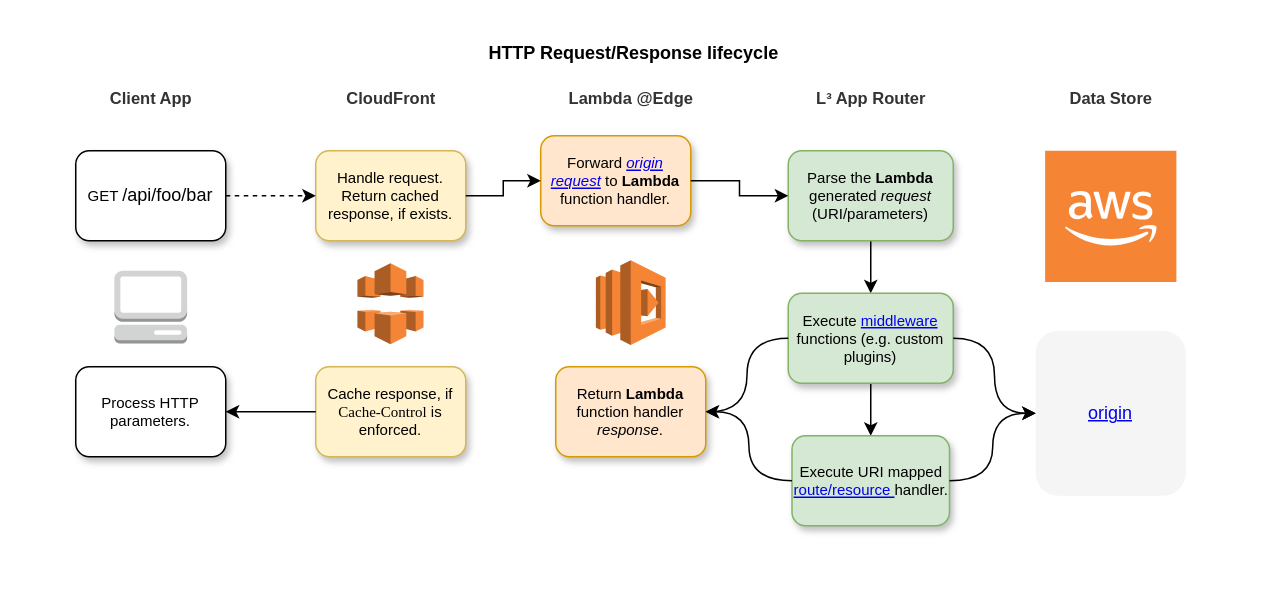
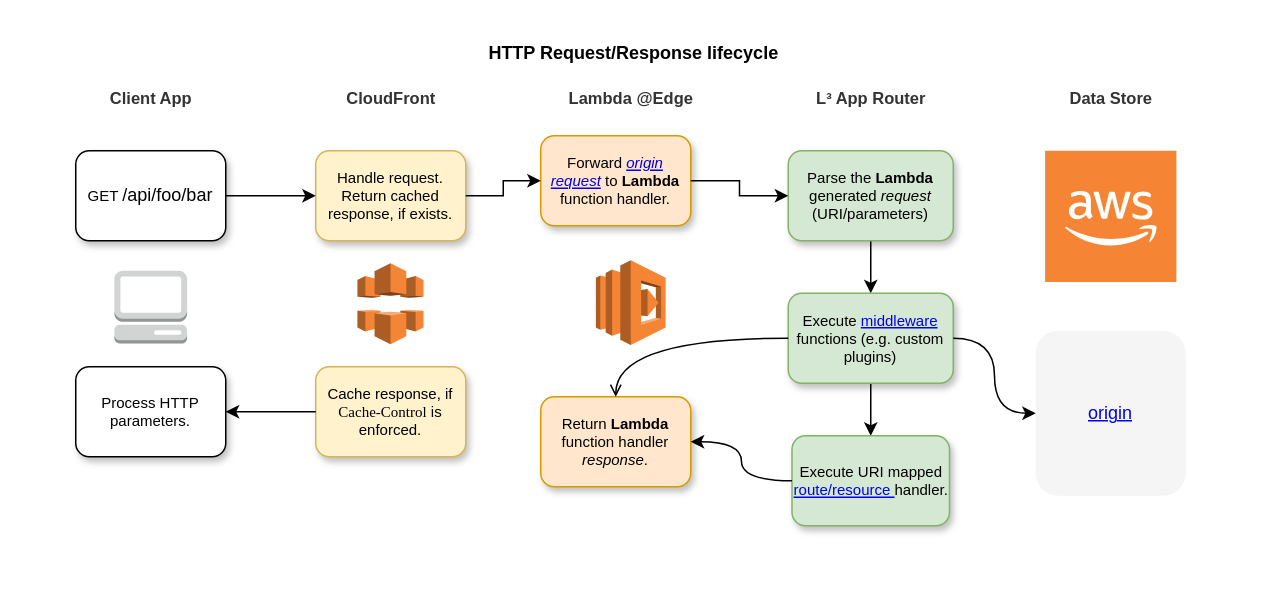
edge "GET /api/foo/bar" -> "Handle request. Return cached response, if exists.": style dashed -> solid
node "Return Lambda function handler response.": moved (631, 412) -> (616, 442)
edge "Execute URI mapped route/resource handler." -> "origin": removed
